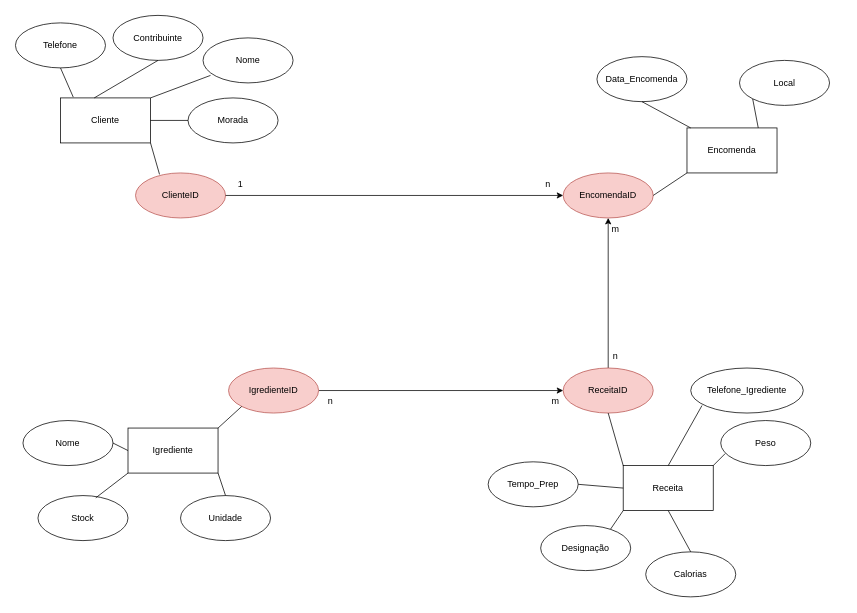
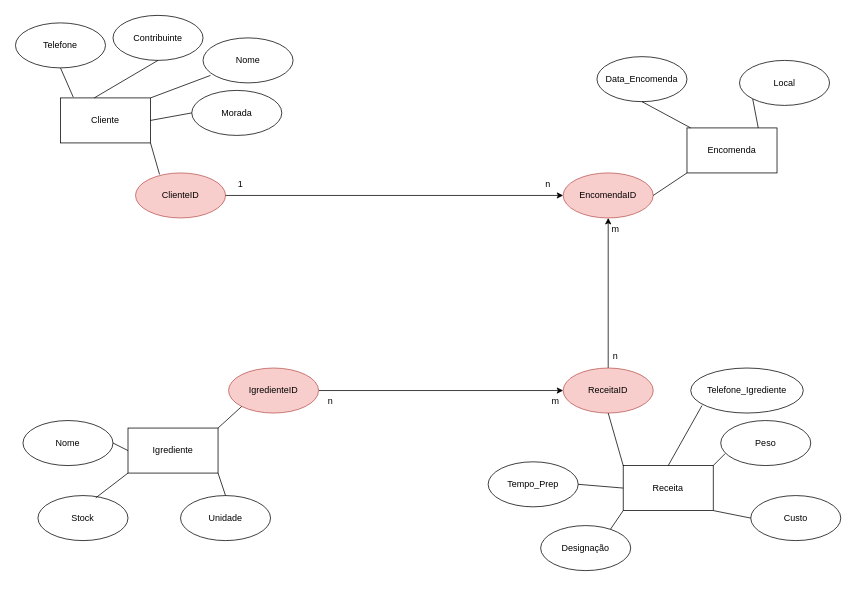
node "Morada": moved (233, 120) -> (237, 113)
edge "Receita" -- "Custo": added
node "Custo": added
edge "Receita" -- "Calorias": removed
node "Calorias": removed
